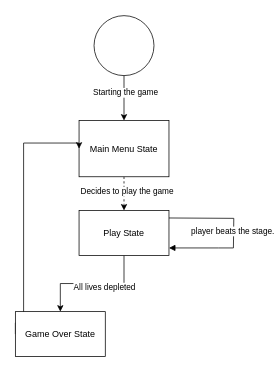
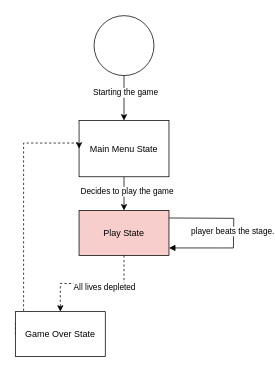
edge "Main Menu State" -> "Play State": style dashed -> solid
edge "Game Over State" -> "Main Menu State": style solid -> dashed
node "Play State": fillcolor #ffffff -> #f8cecc
edge "Play State" -> "Game Over State": style solid -> dashed
